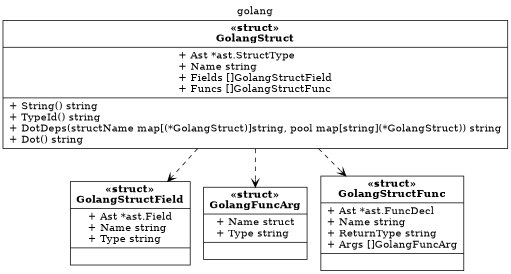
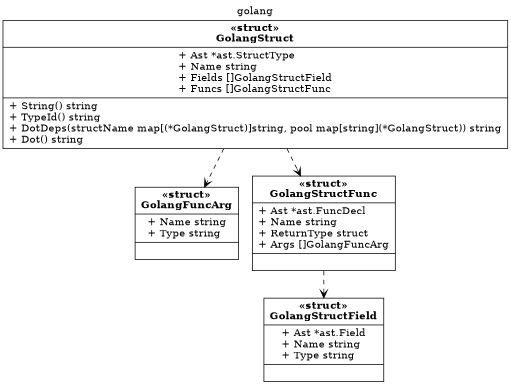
edge "GolangStruct" -> "GolangStructField": now "GolangStructFunc" -> "GolangStructField"
node "GolangFuncArg": text "+ Name struct" -> "+ Name string"
node "GolangStructFunc": text "+ ReturnType string" -> "+ ReturnType struct"
